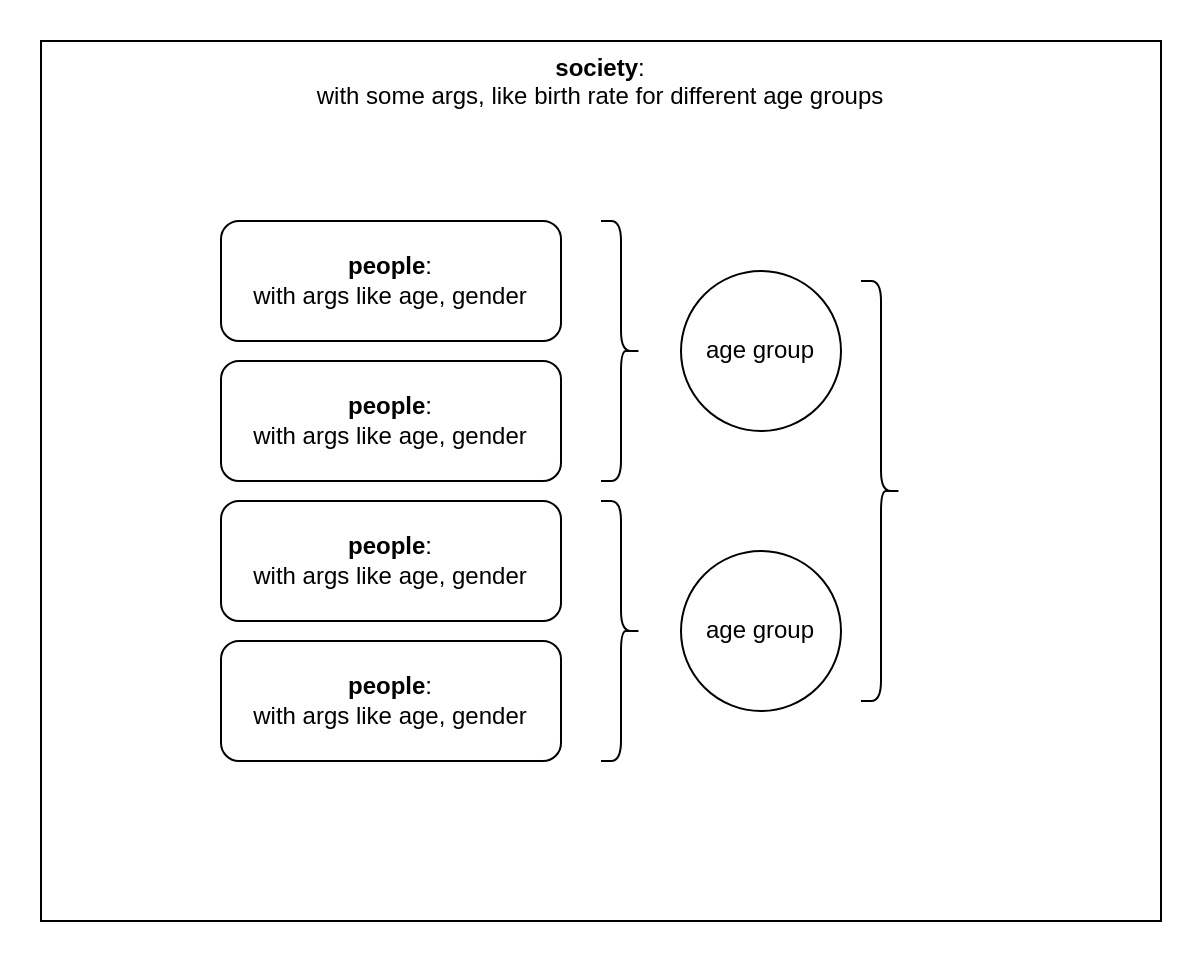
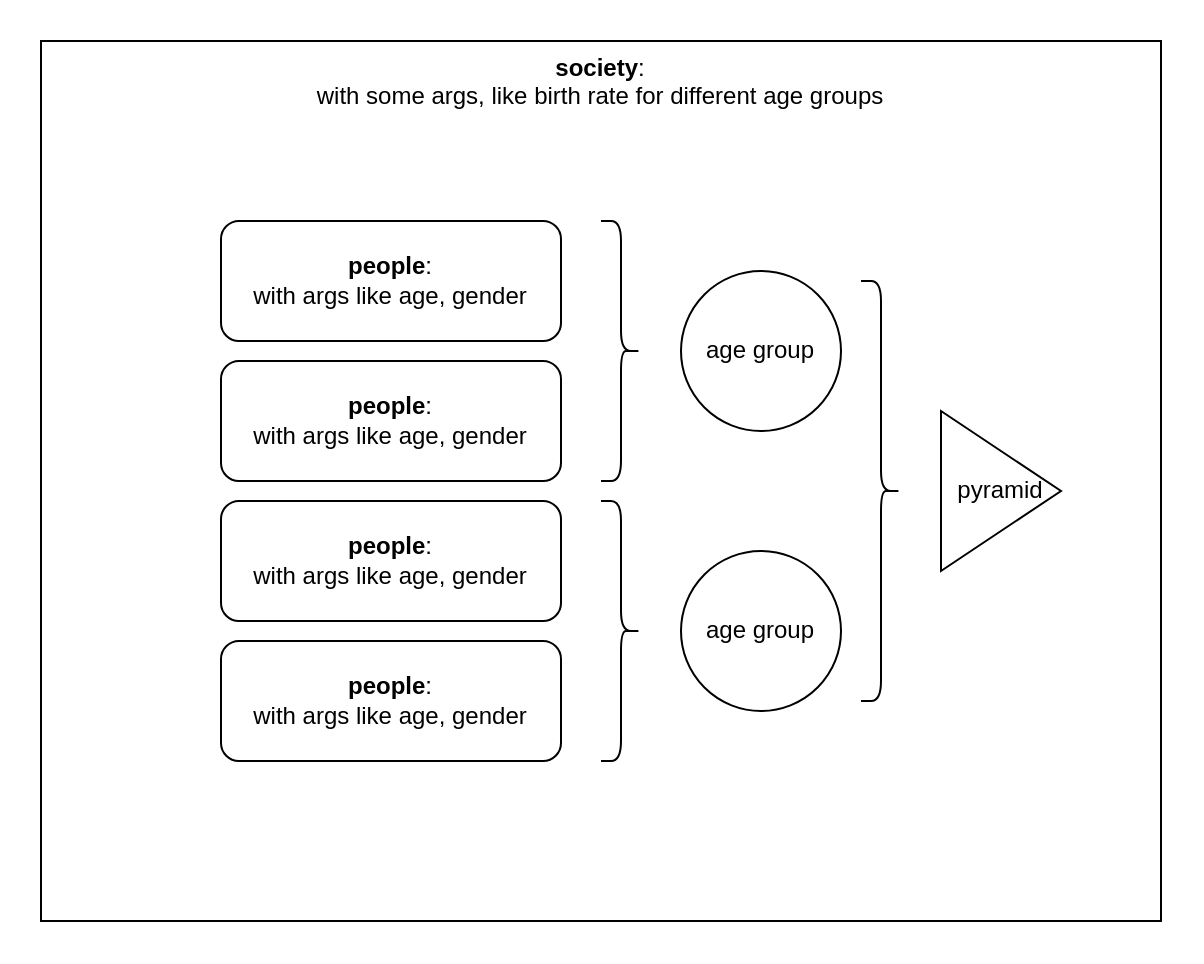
node "pyramid": added
